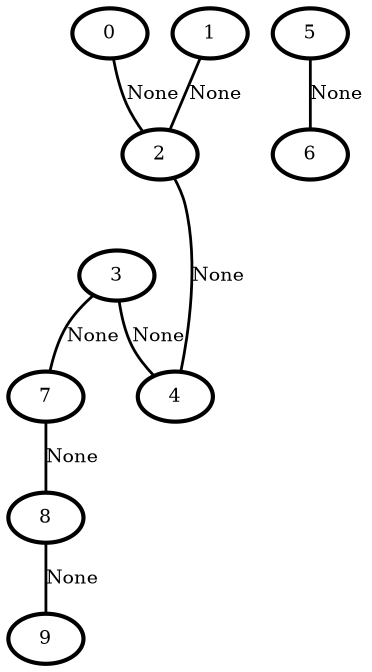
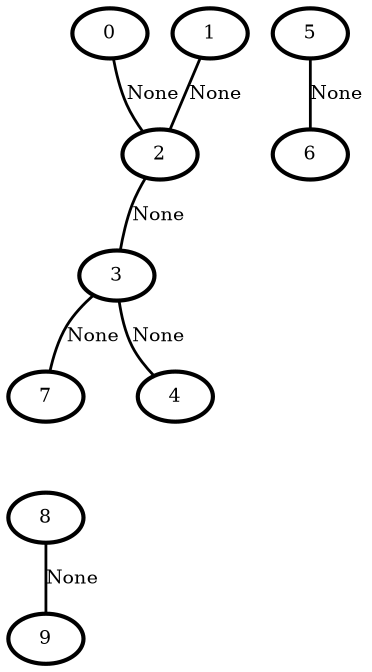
edge "2" -- "4": now "2" -- "3"
edge "7" -- "8": removed, label "None"
